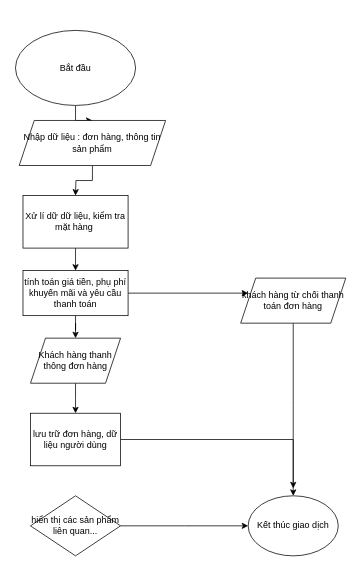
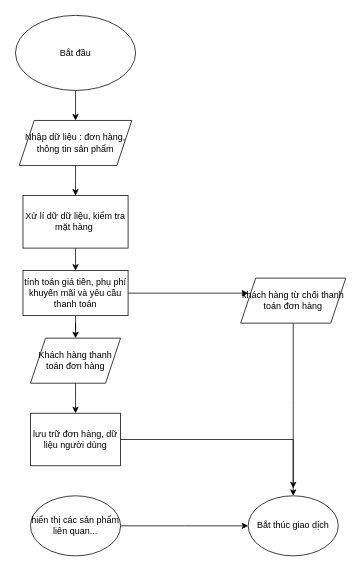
node "Bắt đầu": moved (75, 68) -> (75, 53)
node "Nhập dữ liệu : đơn hàng, thông tin sản phẩm": size 146x45 -> 113x45
node "Khách hàng thanh thông đơn hàng": label "Khách hàng thanh thông đơn hàng" -> "Khách hàng thanh toán đơn hàng"
node "hiển thị các sản phẩm liên quan...": shape diamond -> ellipse
node "Kết thúc giao dịch": label "Kết thúc giao dịch" -> "Bắt thúc giao dịch"
